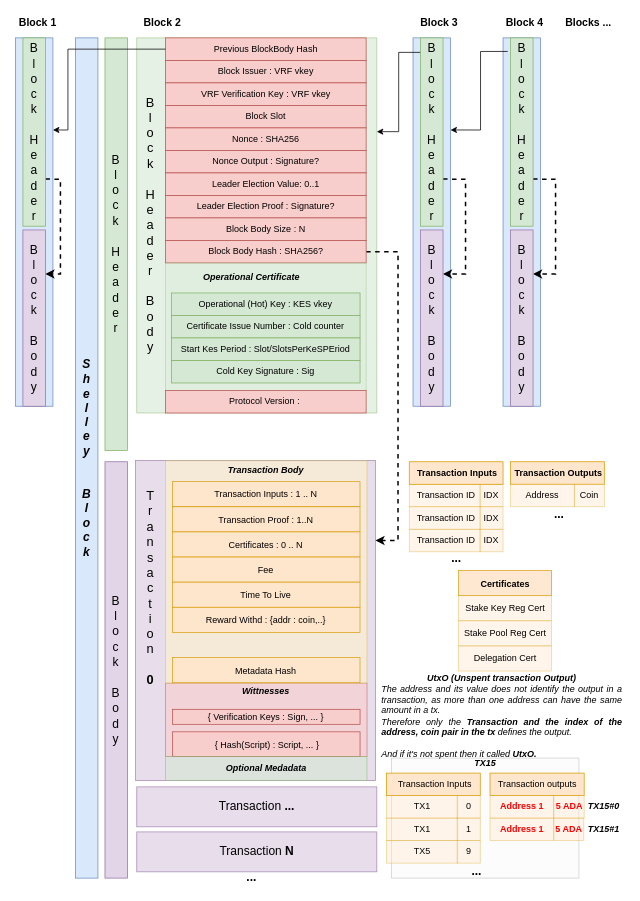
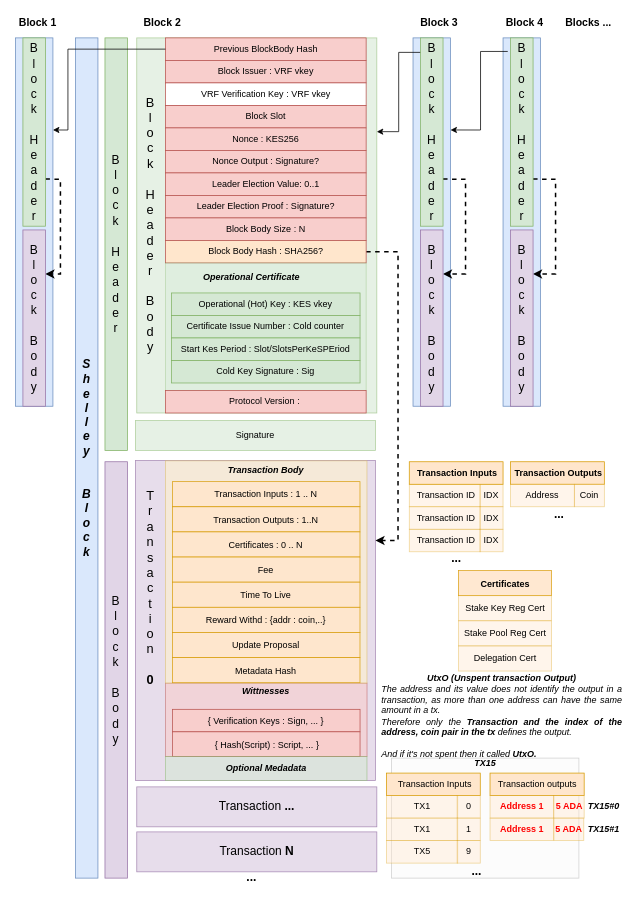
node "VRF Verification Key : VRF vkey": fillcolor #f8cecc -> #ffffff
node "Nonce : SHA256": label "Nonce : SHA256" -> "Nonce : KES256"
node "Block Body Hash : SHA256?": fillcolor #f8cecc -> #ffe6cc
node "Signature": added
node "Transaction Proof : 1..N": label "Transaction Proof : 1..N" -> "Transaction Outputs : 1..N"
node "Update Proposal": added
node "{ Verification Keys : Sign, ... }": size 188x15 -> 188x23
